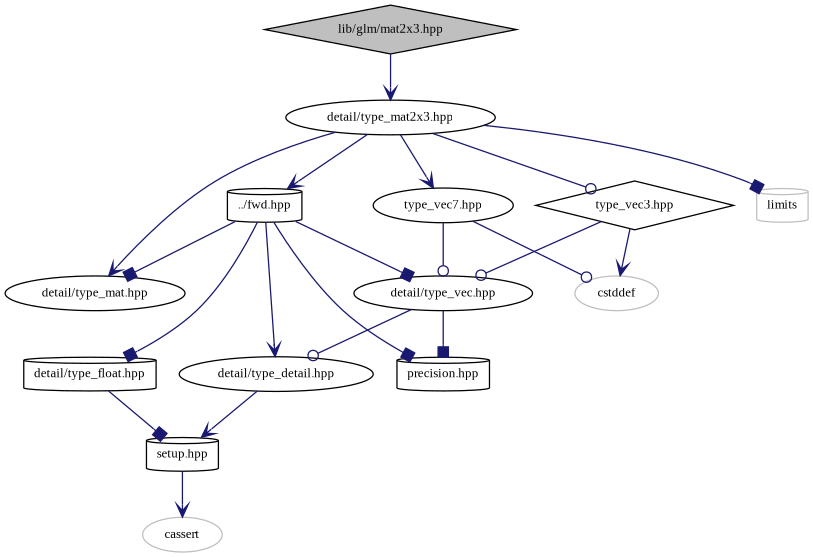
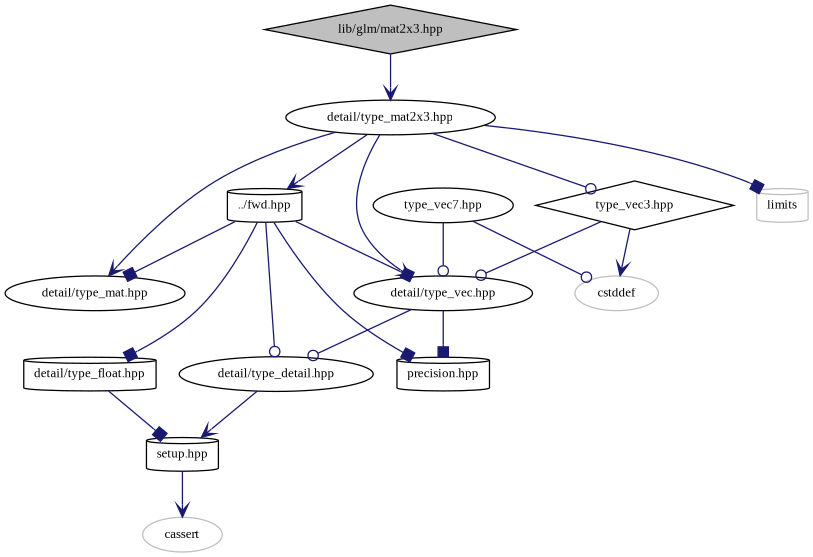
edge "detail/type_mat2x3.hpp" -> "type_vec7.hpp": now "detail/type_mat2x3.hpp" -> "detail/type_vec.hpp"
edge "../fwd.hpp" -> "detail/type_detail.hpp": arrowhead vee -> odot
